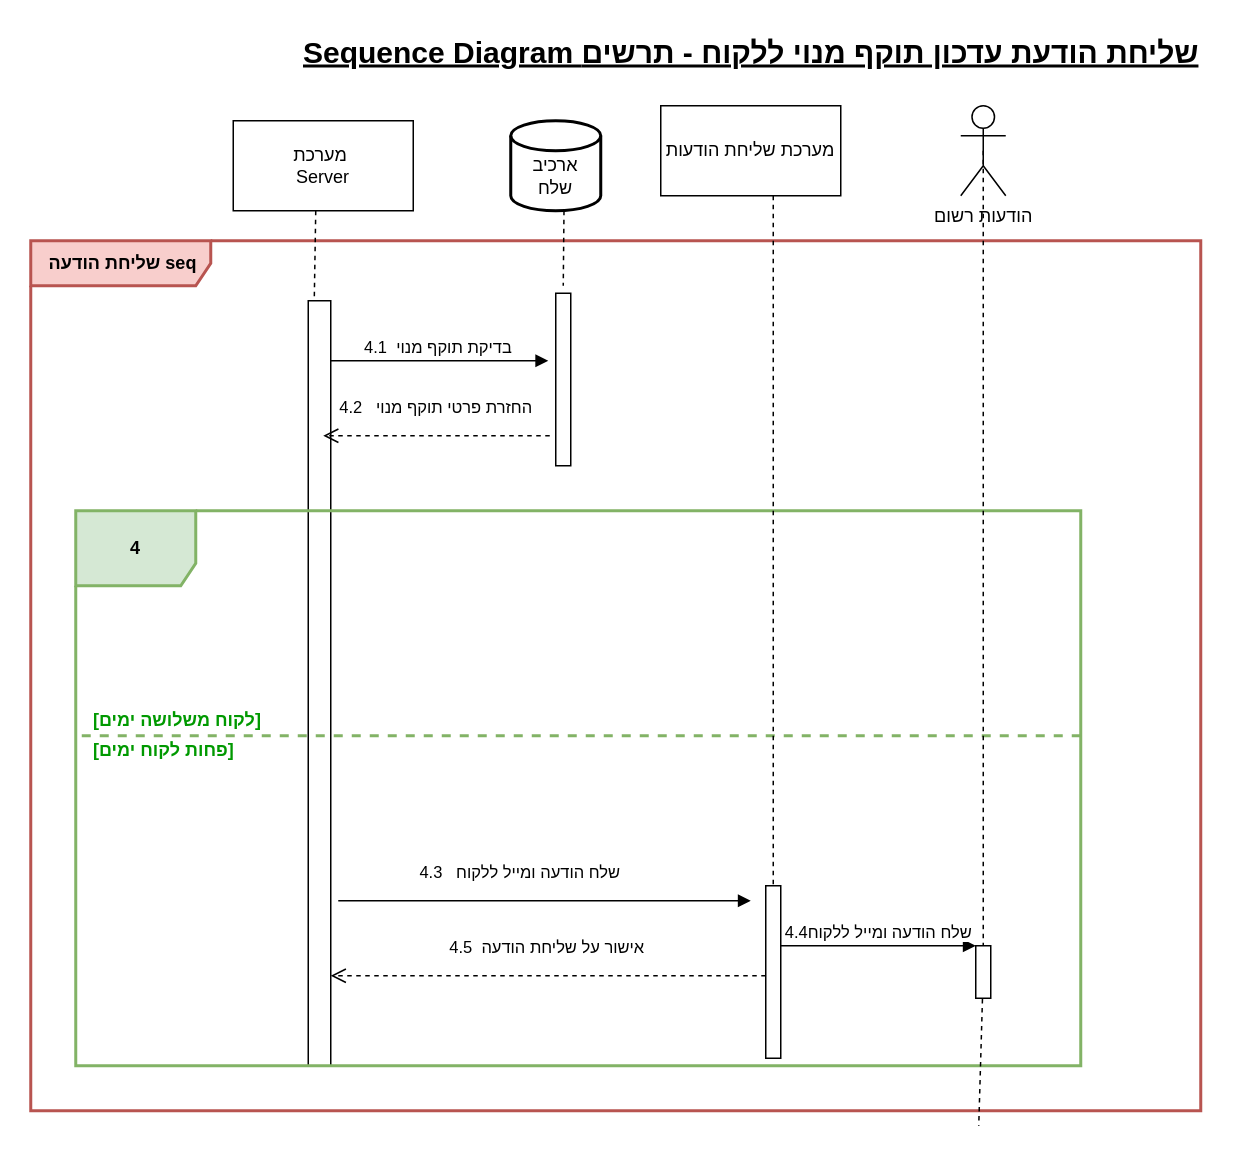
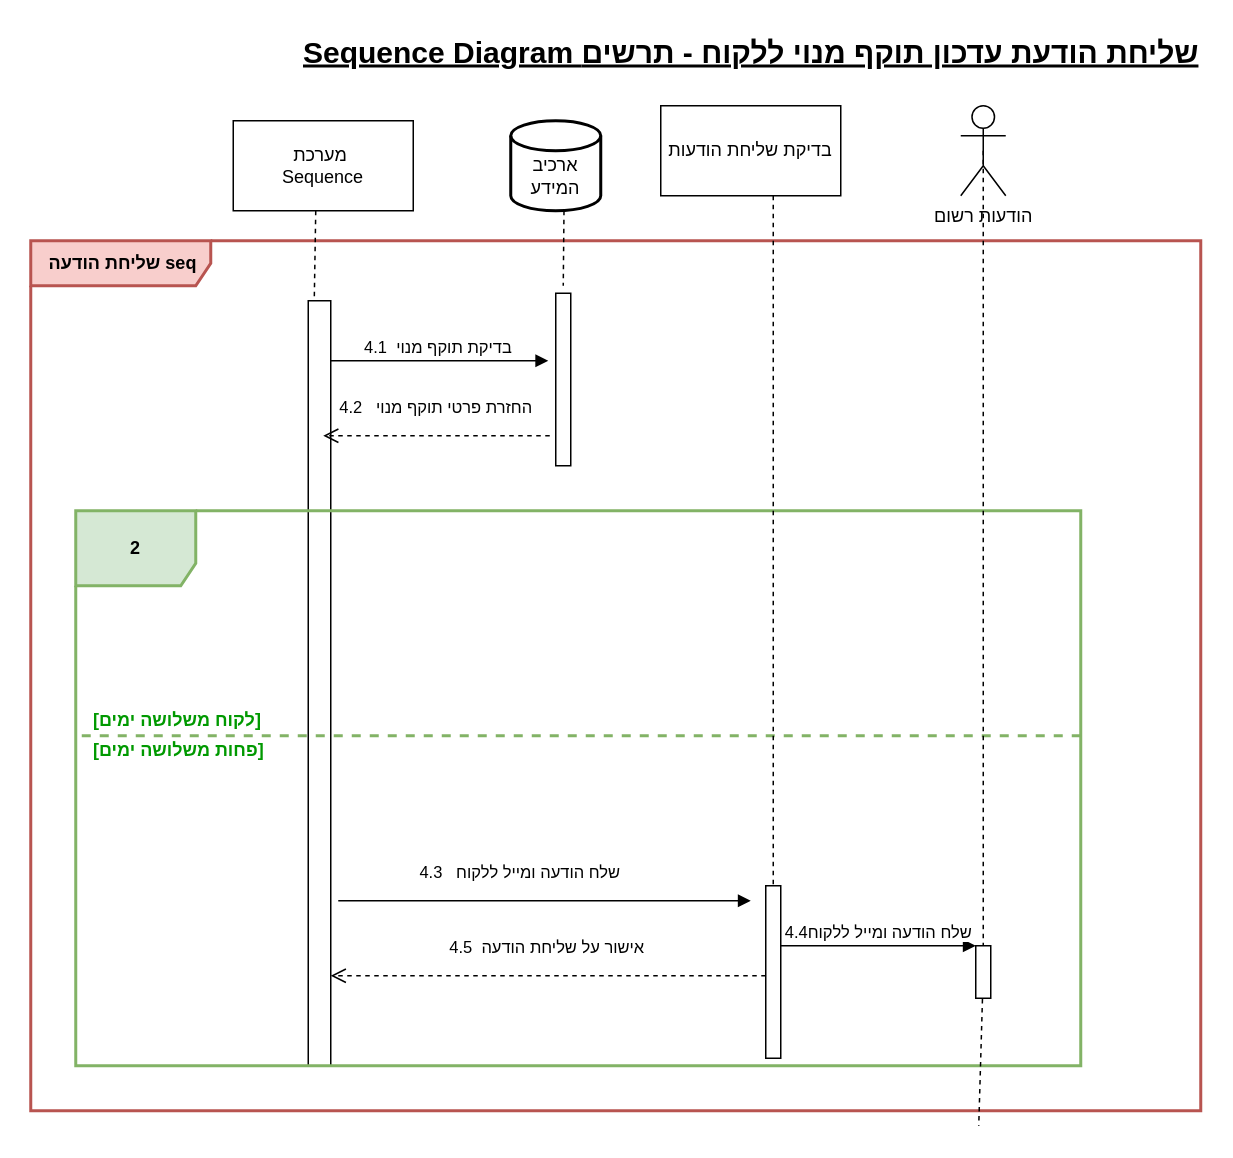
node "מערכת שליחת הודעות": label "מערכת שליחת הודעות" -> "בדיקת שליחת הודעות"
node "מערכת Server": label "מערכת Server" -> "מערכת Sequence"
node "ארכיב שלח": label "ארכיב שלח" -> "ארכיב המידע"
node "4": label "4" -> "2"
node "[פחות לקוח ימים]": label "[פחות לקוח ימים]" -> "[פחות משלושה ימים]"
